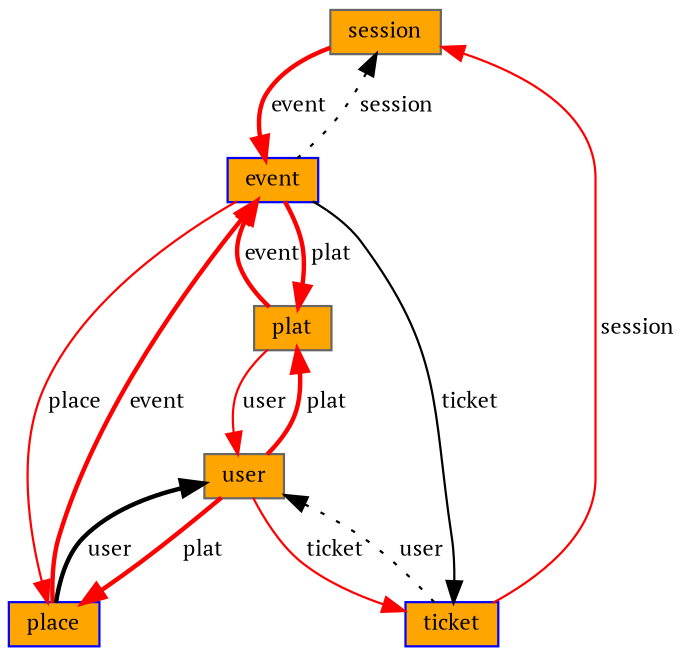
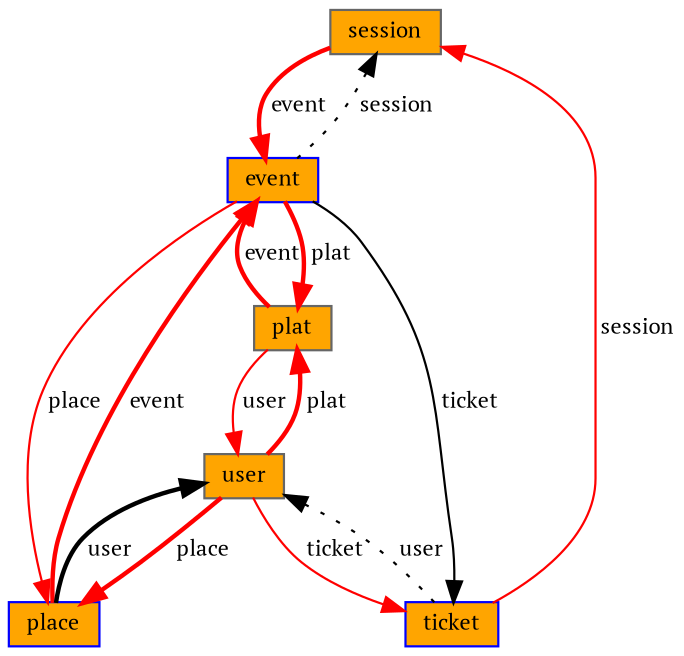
edge "user" -> "place": label " plat" -> " place"
